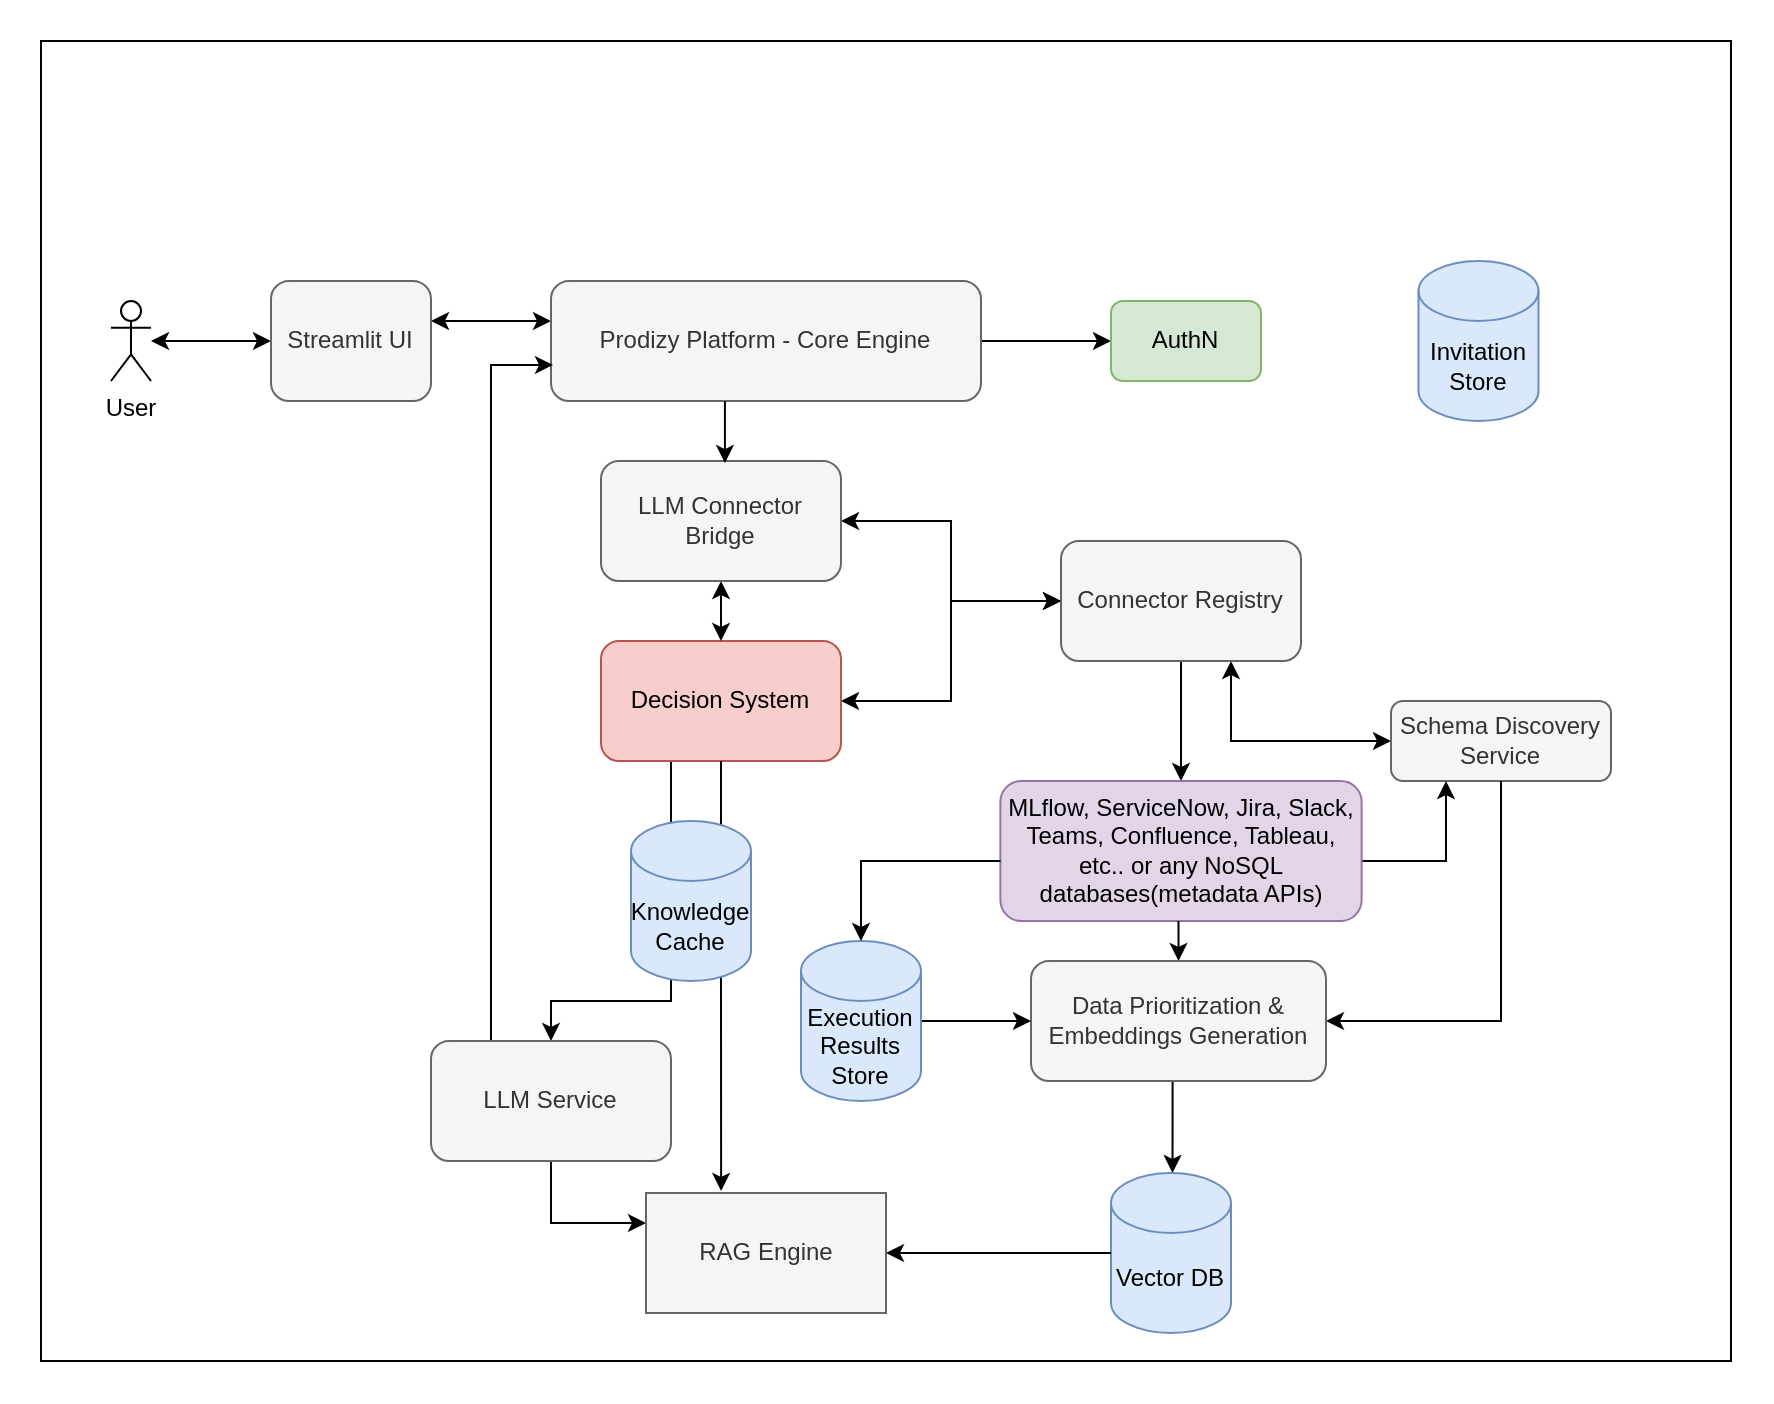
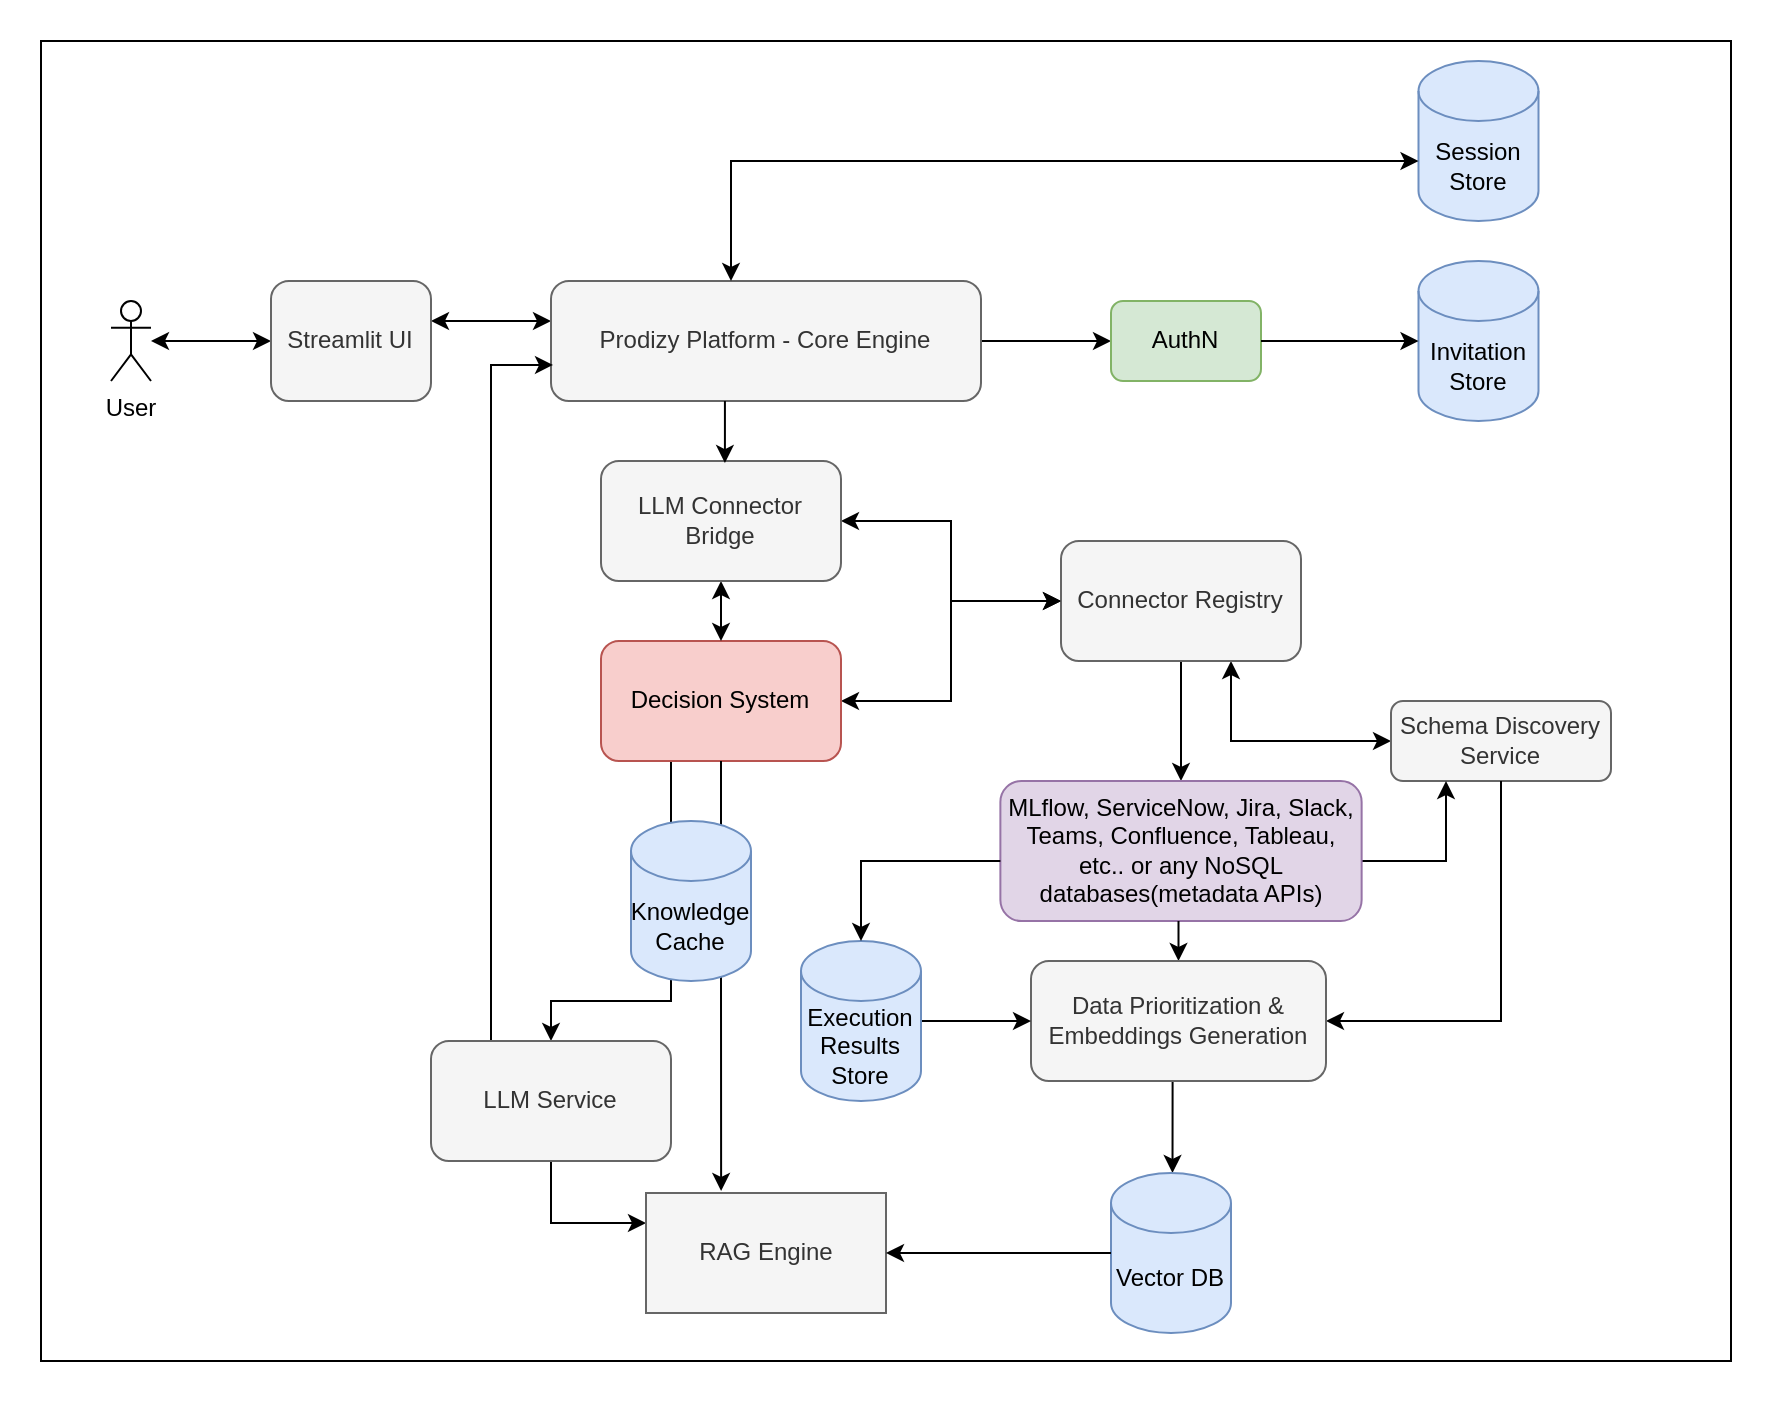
node "Session Store": added
edge "Session Store" -- "Prodizy Platform - Core Engine": added
edge "AuthN" -> "Invitation Store": added
